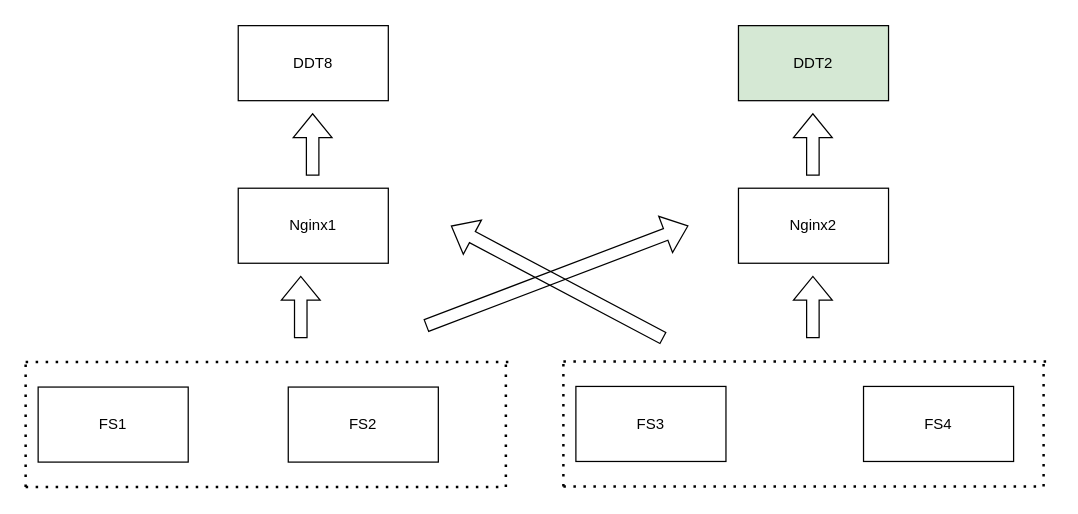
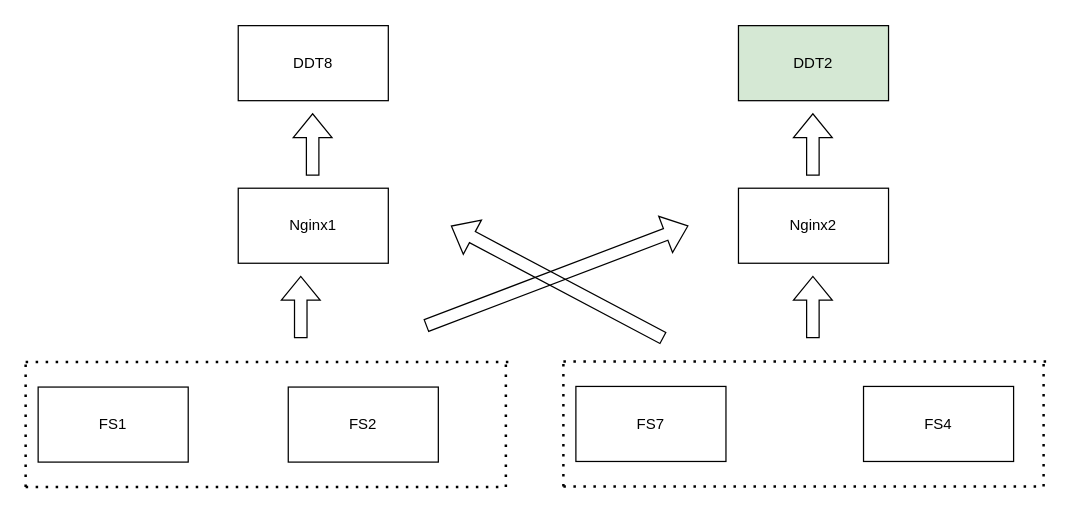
node "FS3": label "FS3" -> "FS7"
